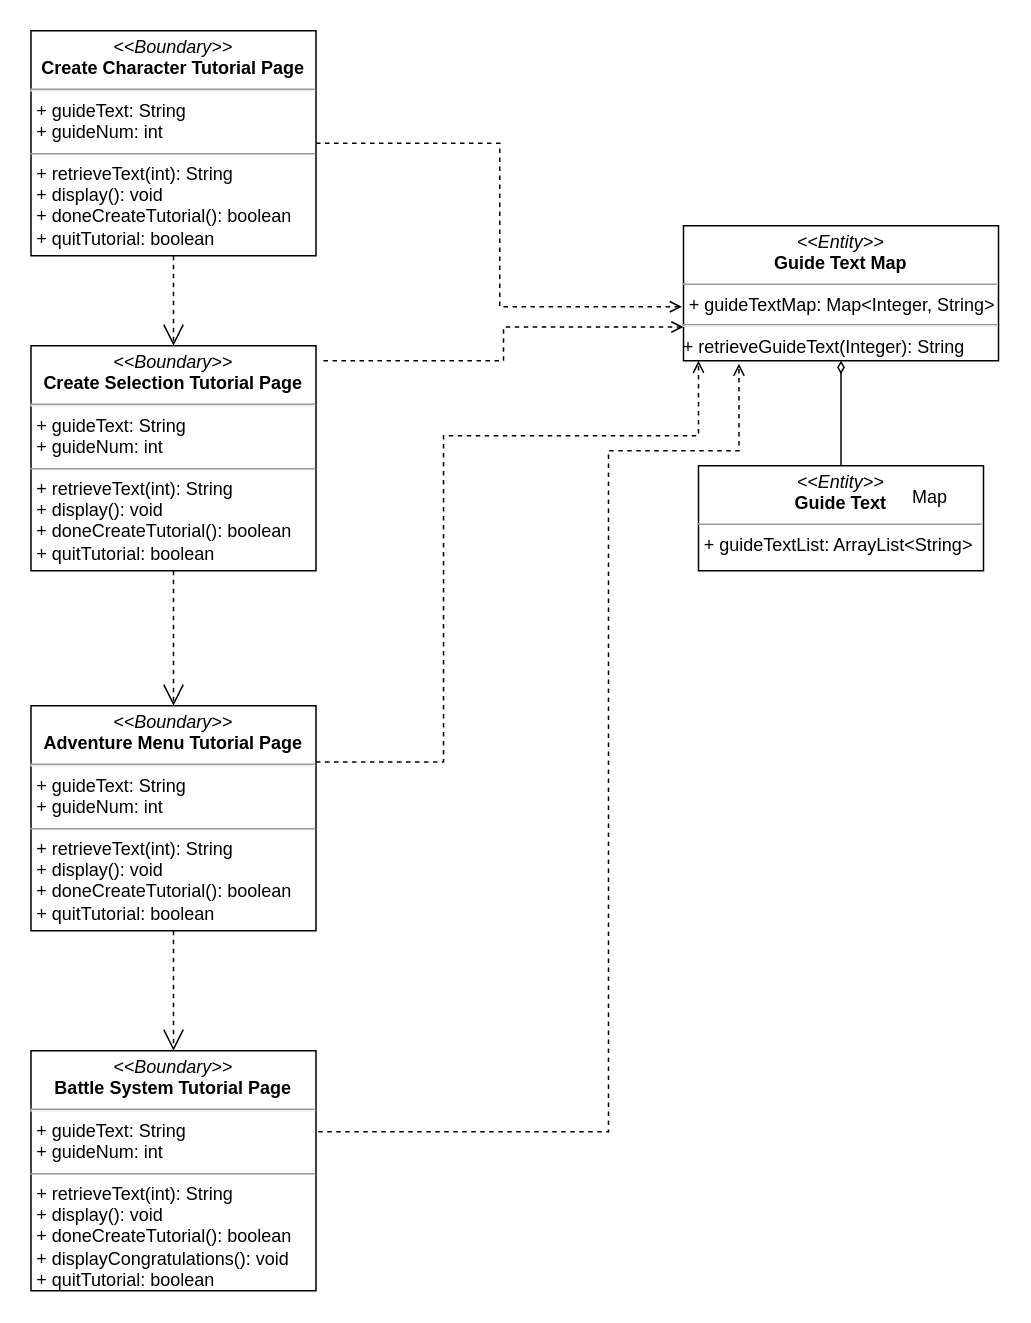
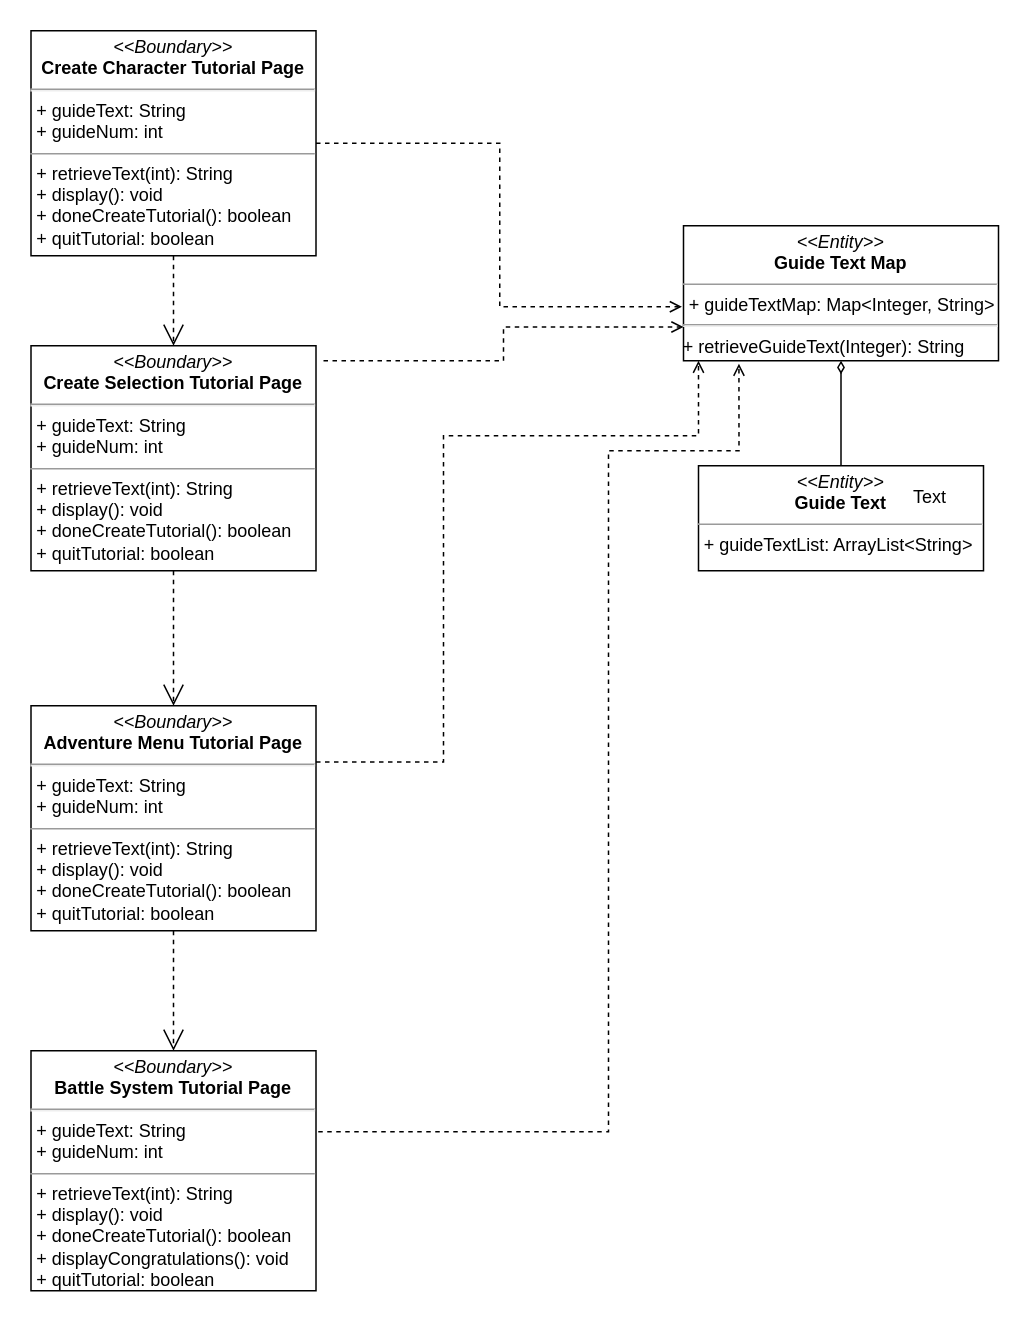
node "Map": label "Map" -> "Text"
